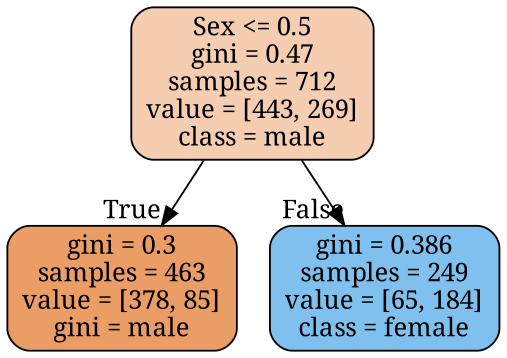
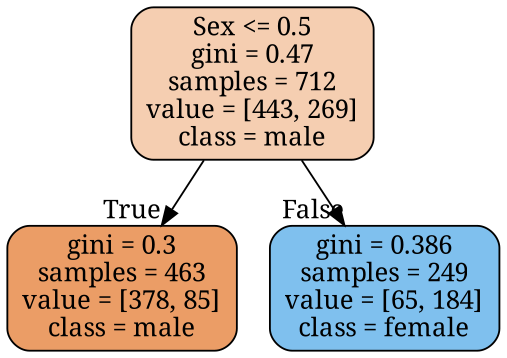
node "gini = 0.3 samples = 463 value = [378, 85] gini = male": label "gini = 0.3 samples = 463 value = [378, 85] gini = male" -> "gini = 0.3 samples = 463 value = [378, 85] class = male"
